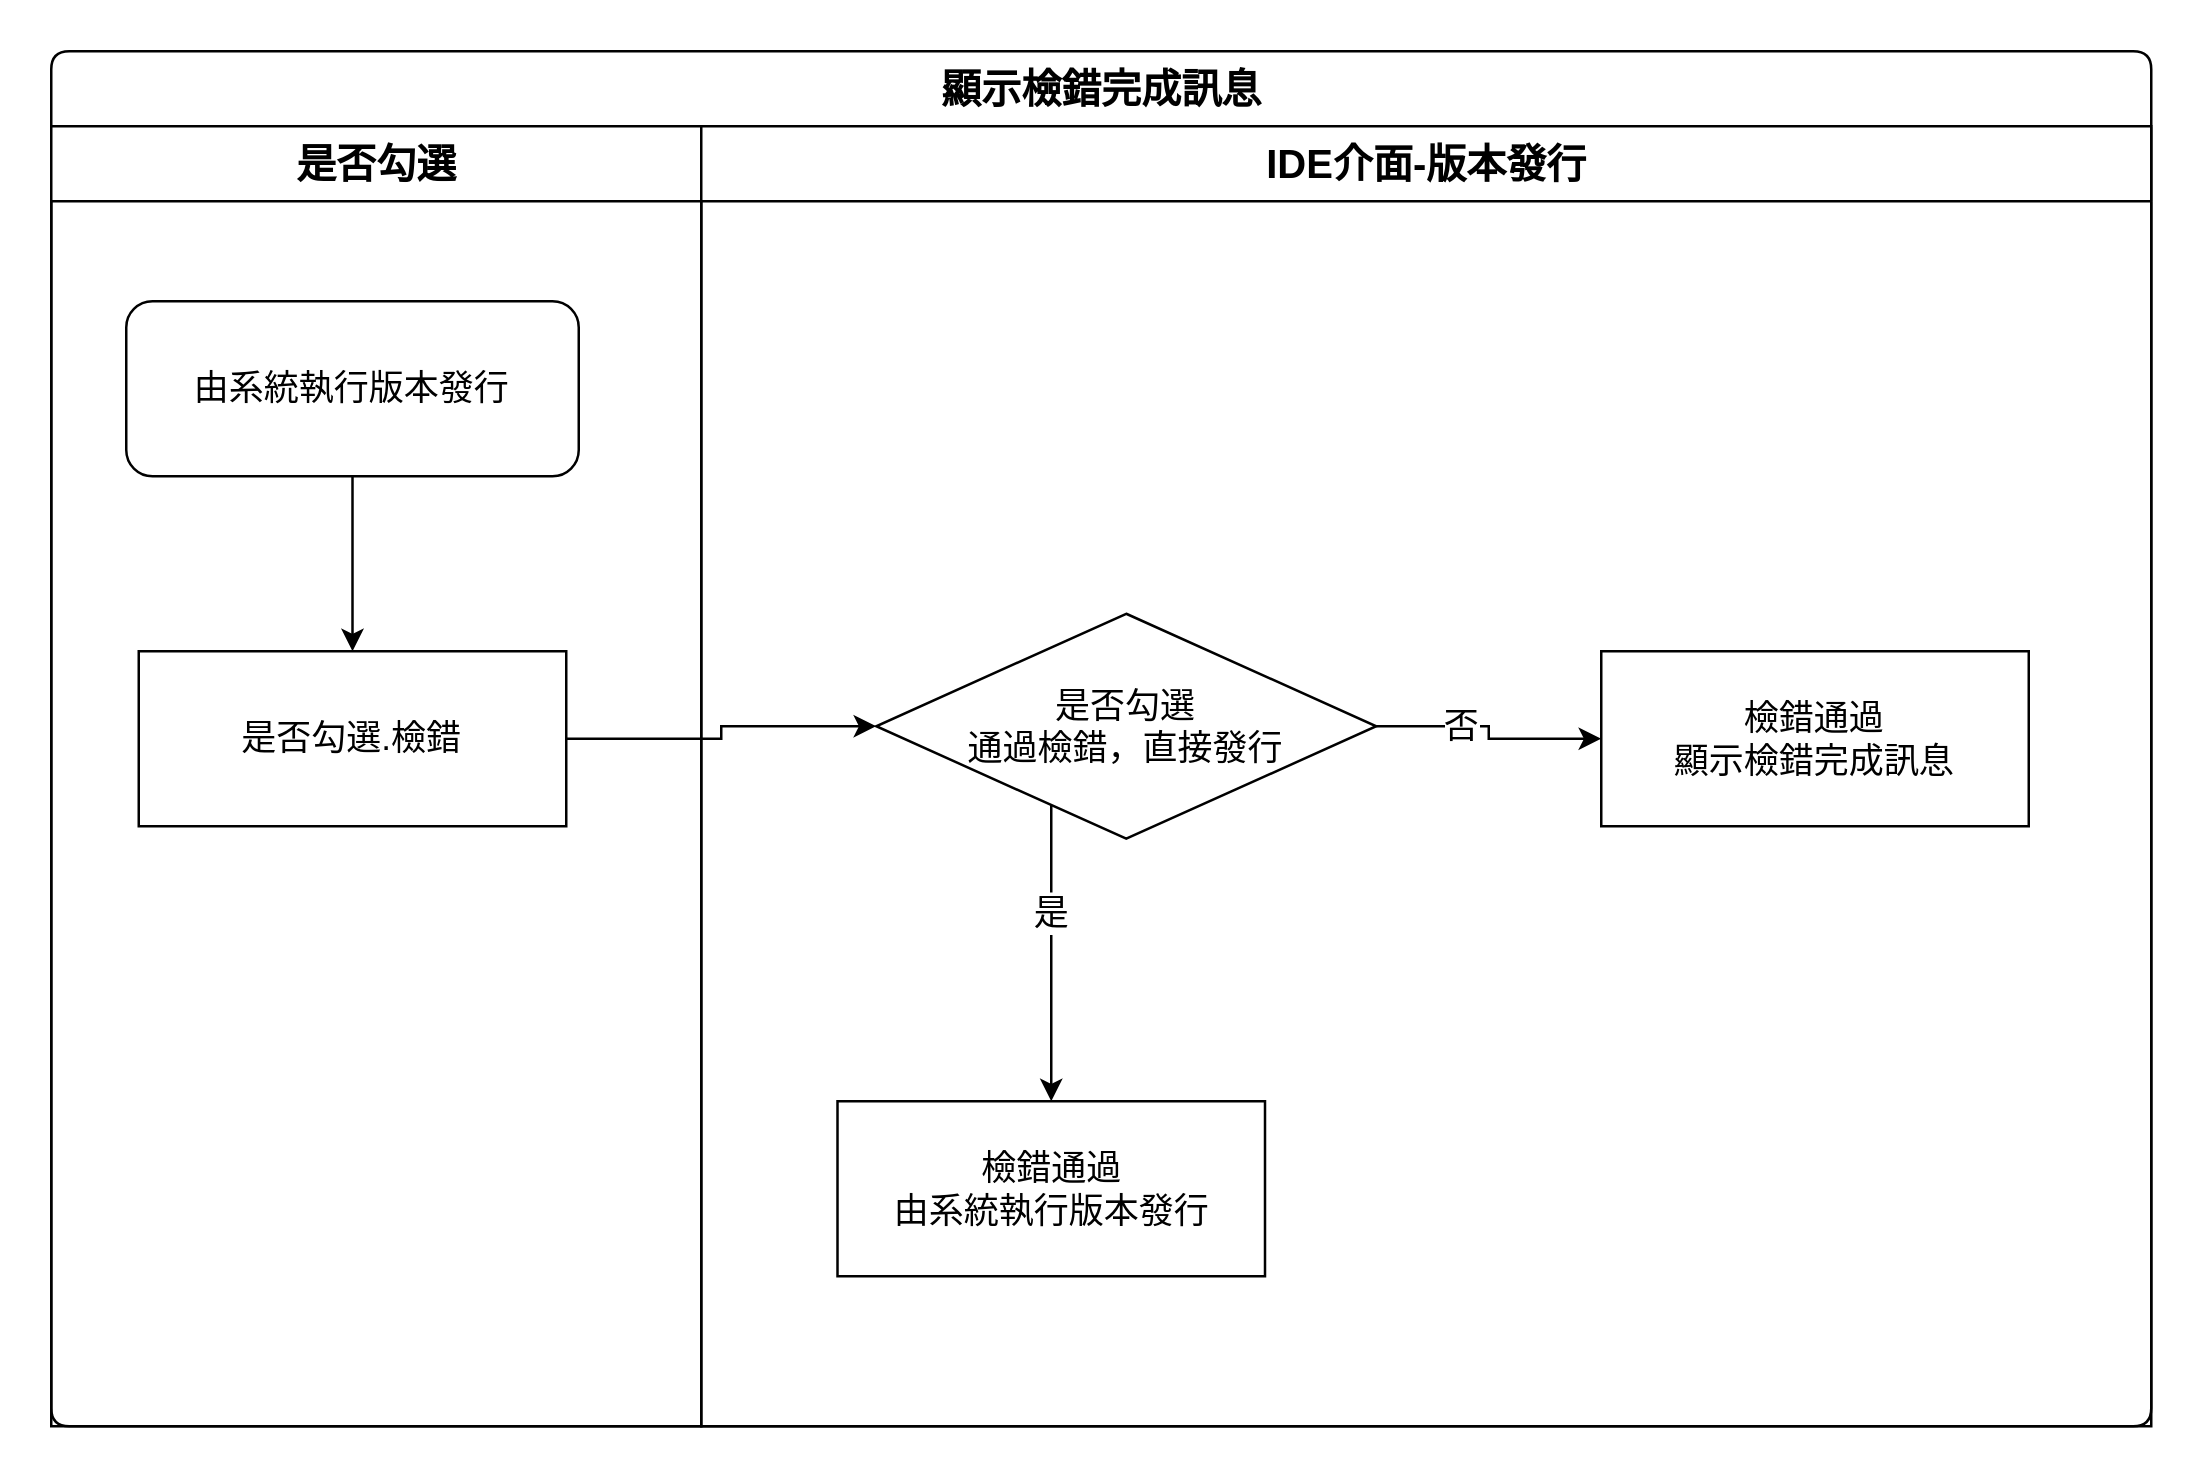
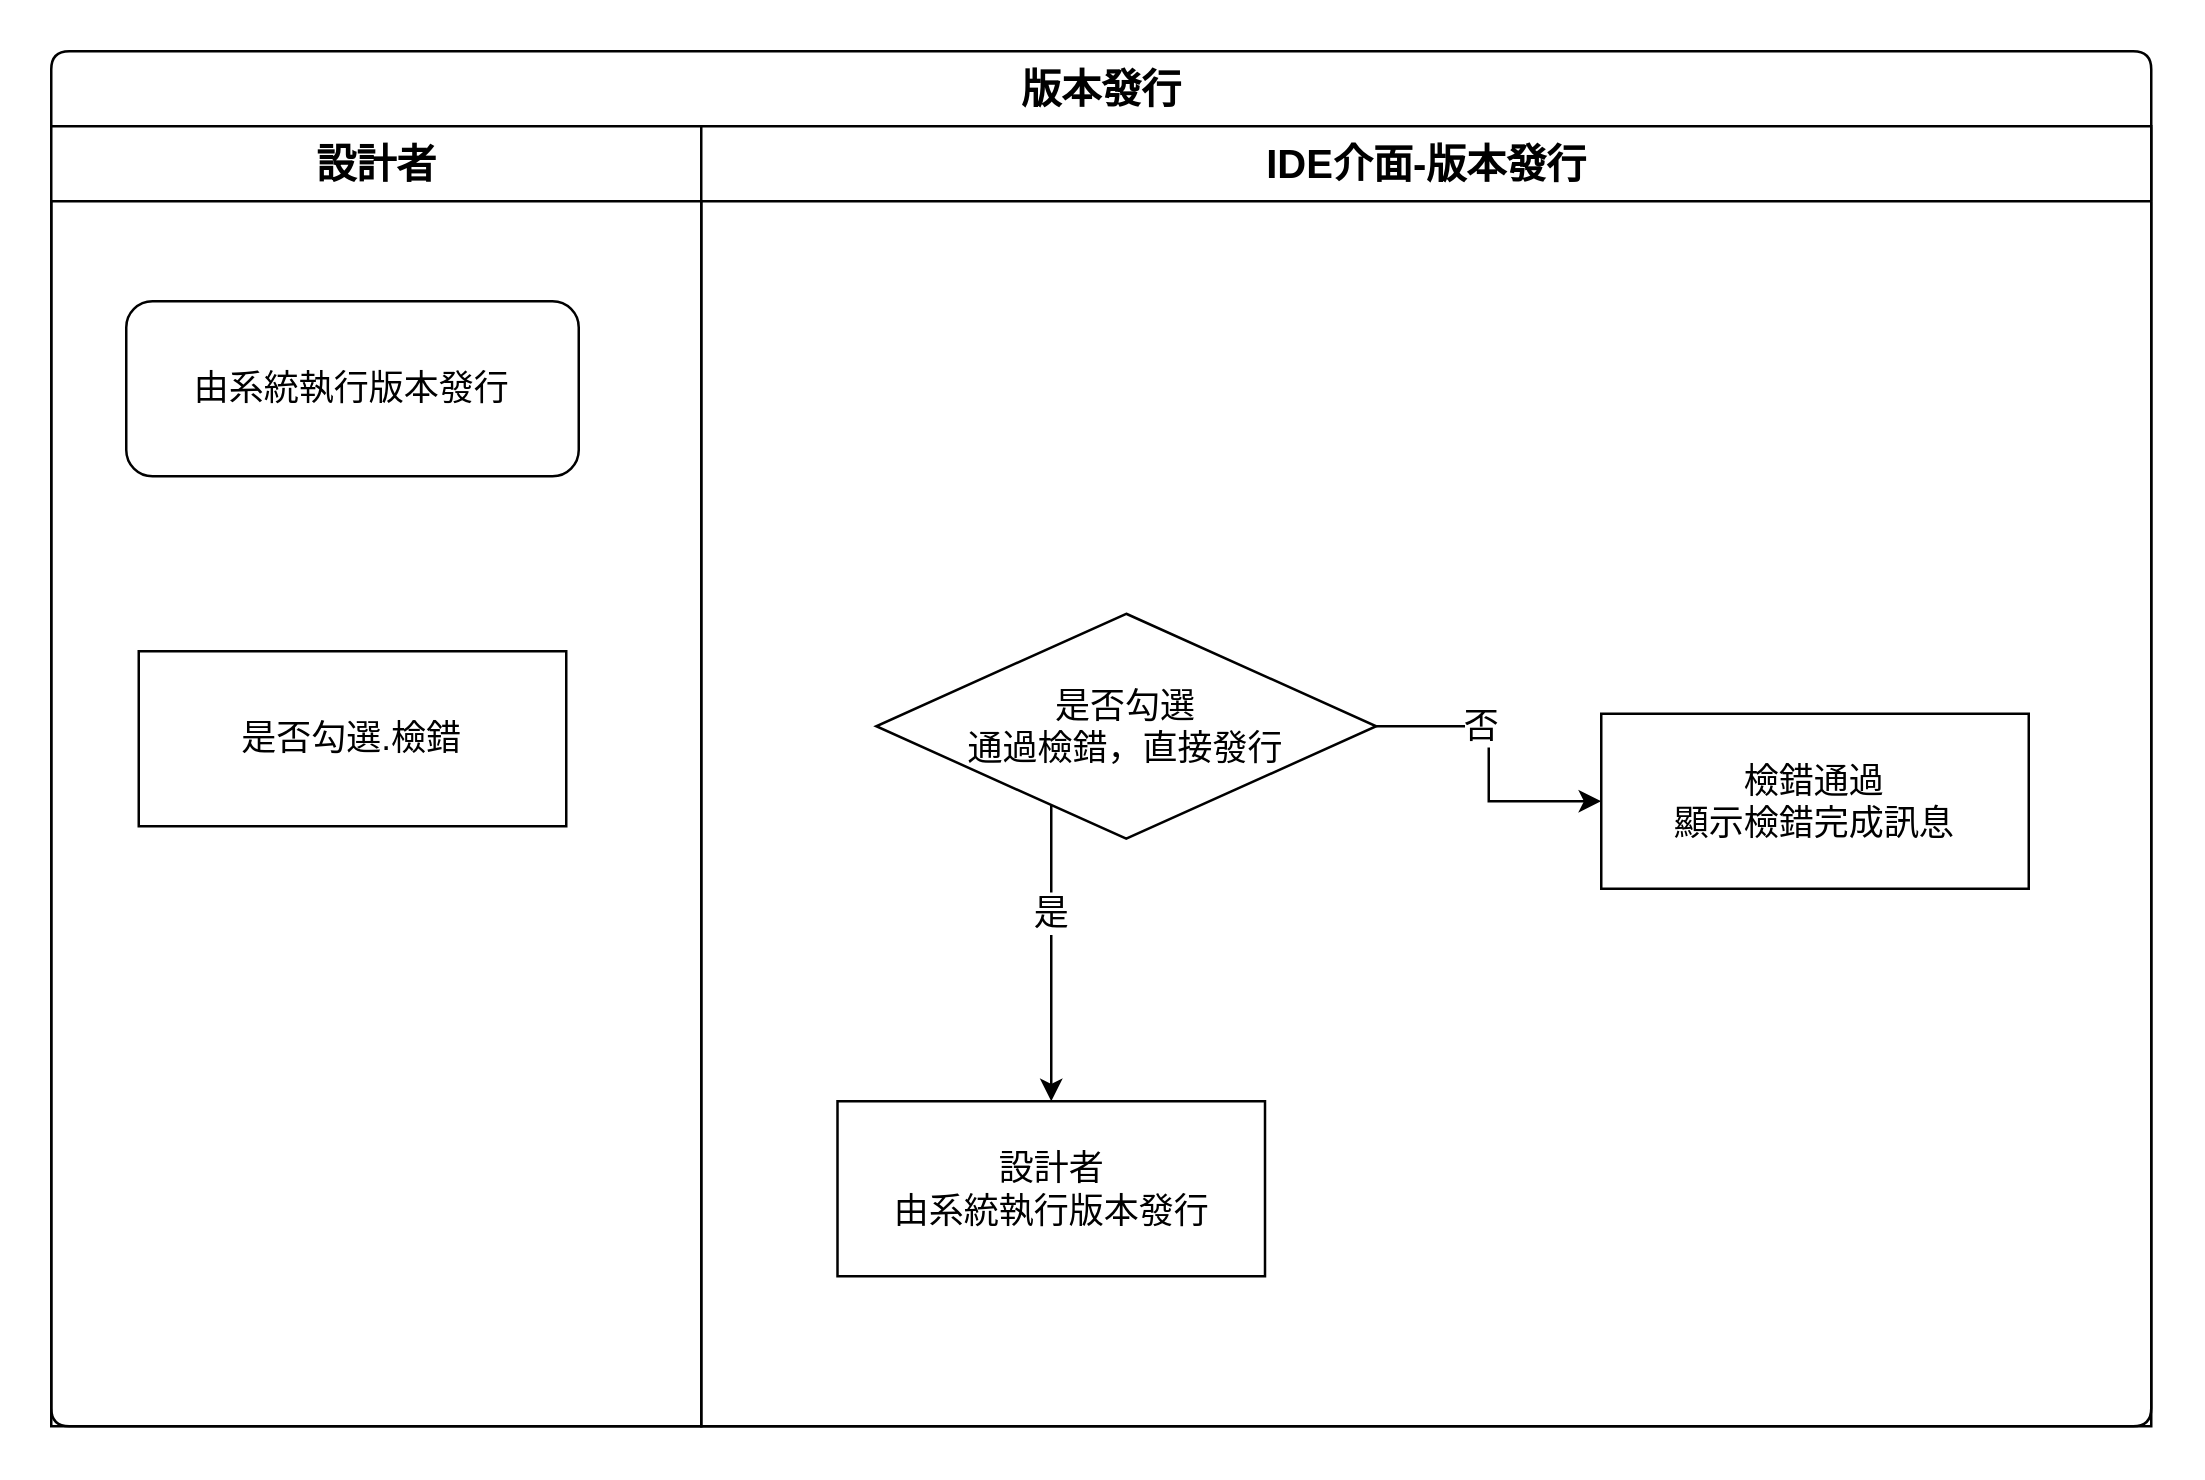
node "顯示檢錯完成訊息": label "顯示檢錯完成訊息" -> "版本發行"
node "是否勾選": label "是否勾選" -> "設計者"
edge "由系統執行版本發行" -> "是否勾選.檢錯": removed
edge "是否勾選.檢錯" -> "是否勾選 通過檢錯，直接發行": removed
node "檢錯通過 顯示檢錯完成訊息": moved (1815, 739) -> (1815, 801)
node "檢錯通過 由系統執行版本發行": label "檢錯通過 由系統執行版本發行" -> "設計者 由系統執行版本發行"
